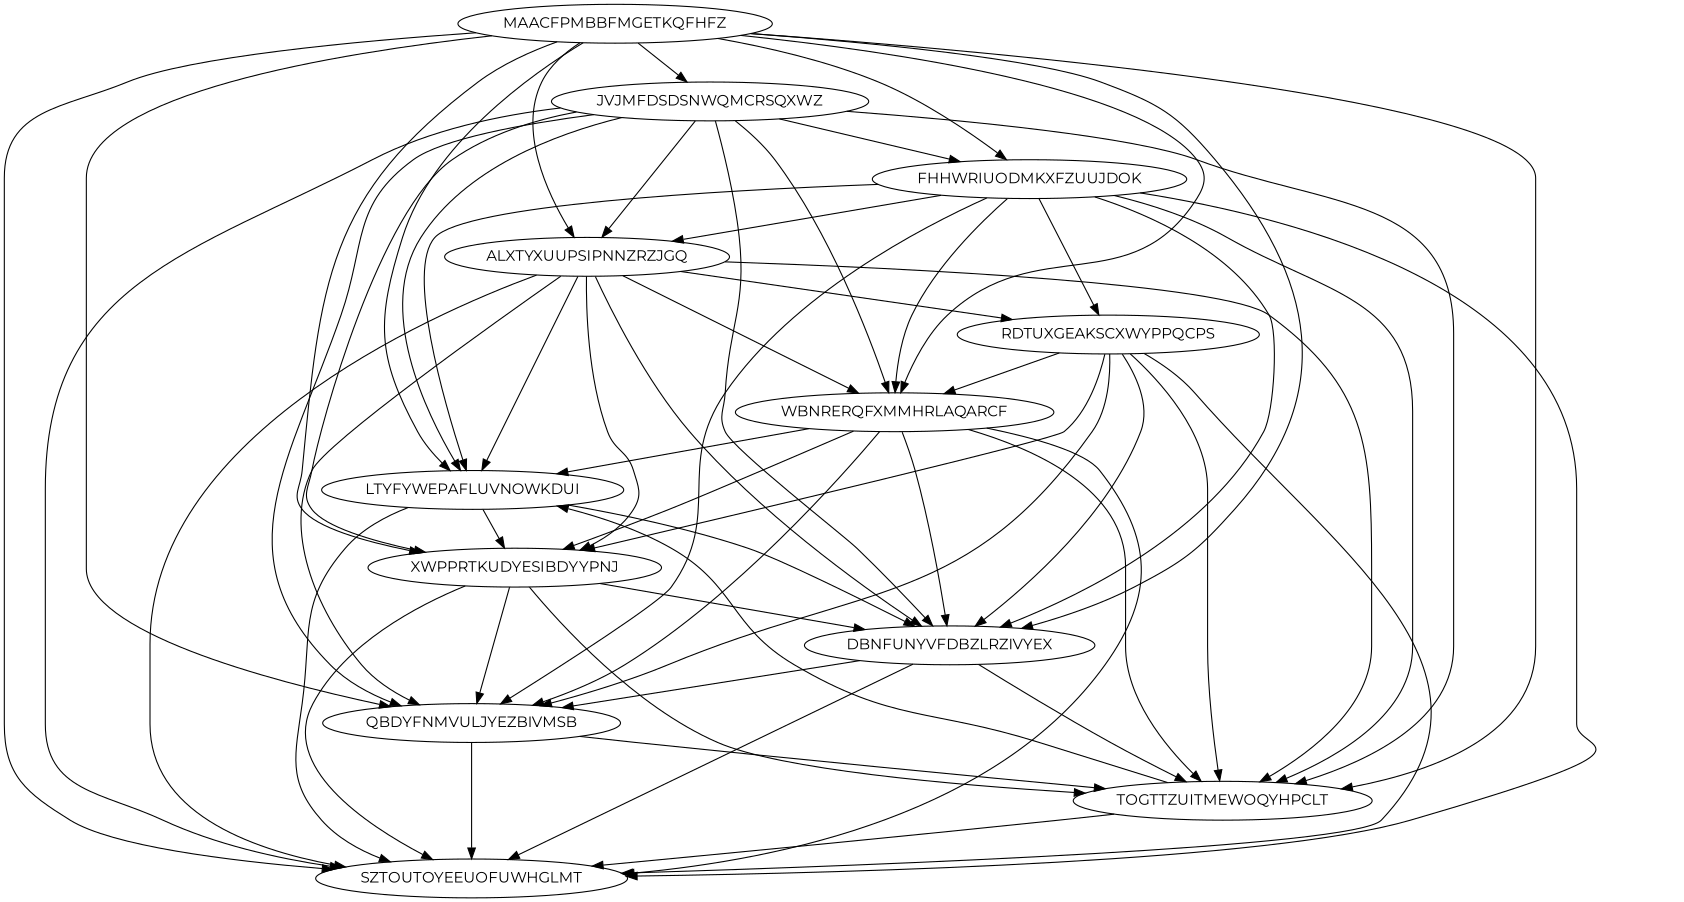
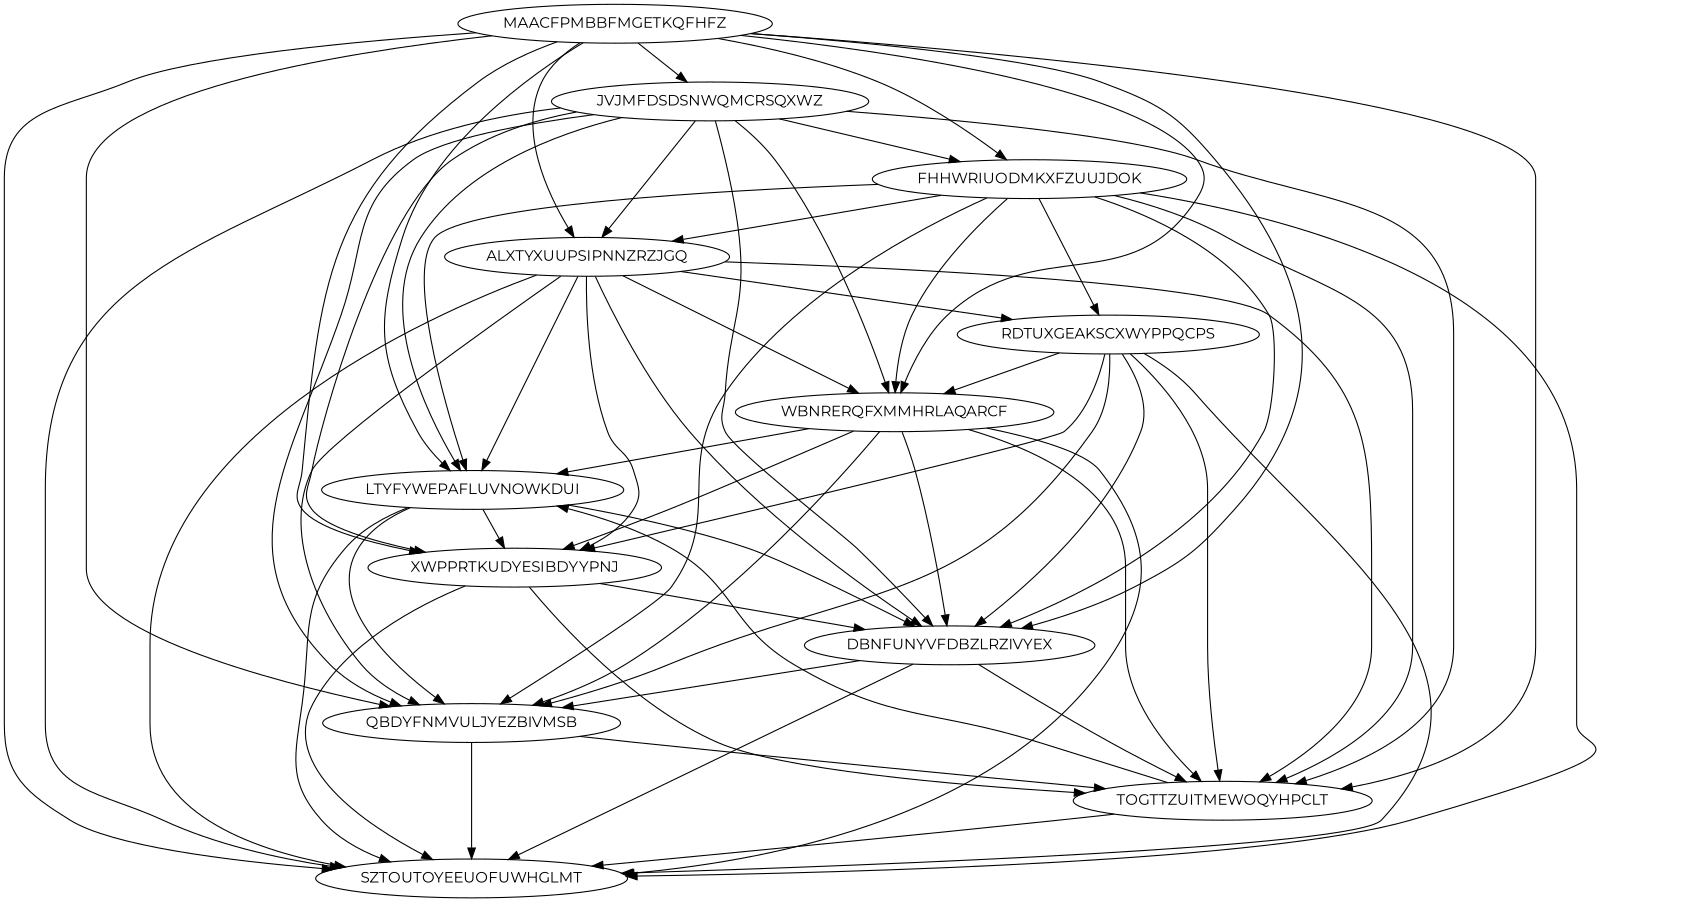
edge "XWPPRTKUDYESIBDYYPNJ" -> "QBDYFNMVULJYEZBIVMSB": now "LTYFYWEPAFLUVNOWKDUI" -> "QBDYFNMVULJYEZBIVMSB"
